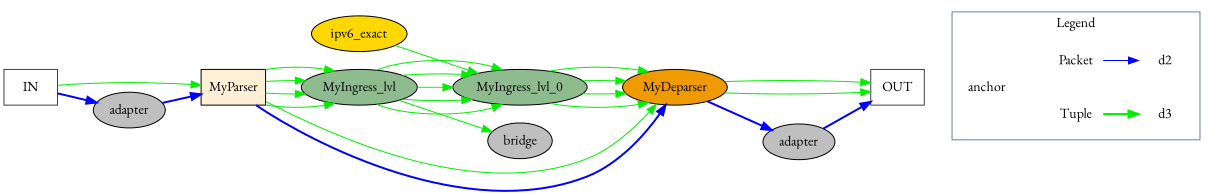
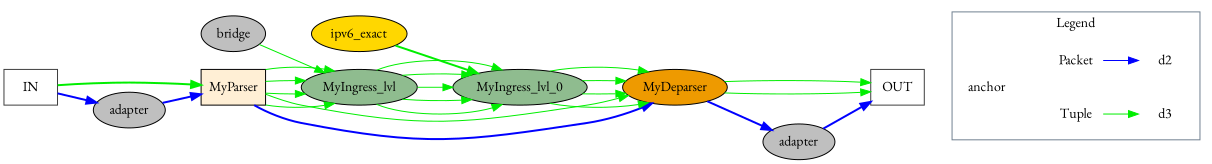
edge "ipv6_exact" -> "MyIngress_lvl_0": style solid -> bold
edge "IN" -> "MyParser": style solid -> bold
edge "Tuple" -> "d3": style bold -> solid
edge "MyIngress_lvl" -> "bridge": reversed
